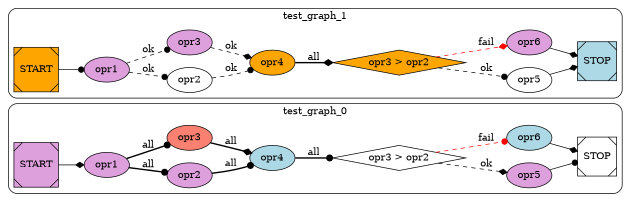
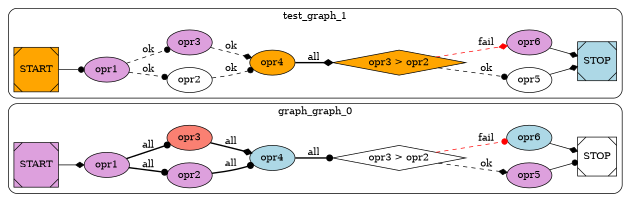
cluster "test_graph_0": label "test_graph_0" -> "graph_graph_0"
